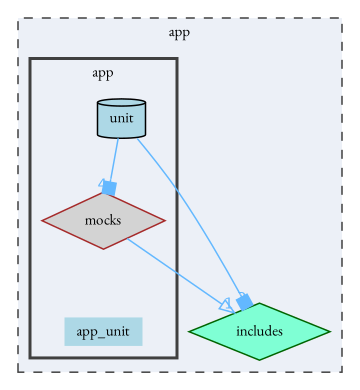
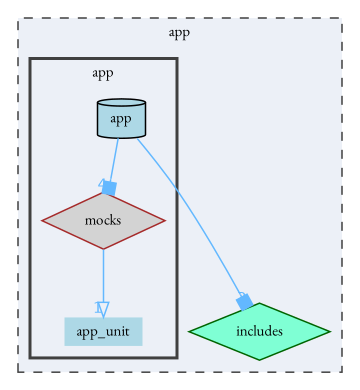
node "unit": label "unit" -> "app"
edge "mocks" -> "includes": now "mocks" -> "app_unit"
